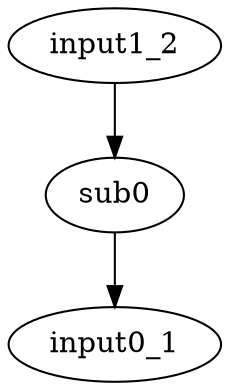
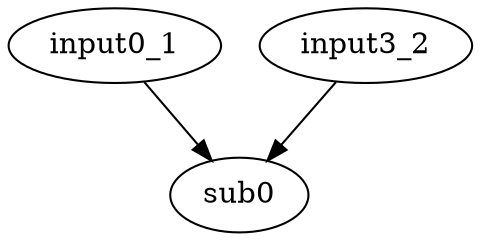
node "input1_2": label "input1_2" -> "input3_2"
edge "sub0" -> "input0_1": reversed
